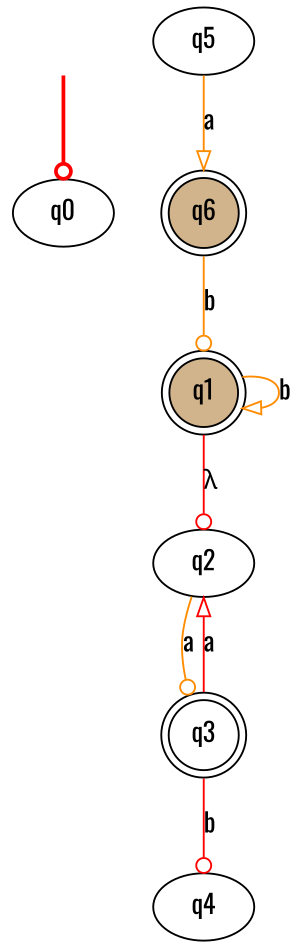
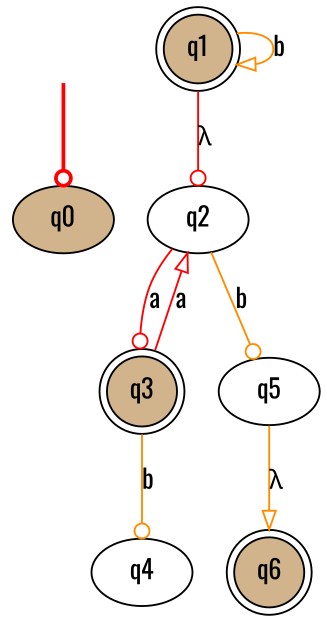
edge "q5" -> "q6": label "a" -> "λ"
node "q0": fillcolor white -> tan
edge "q6" -> "q1": removed, label "b"
edge "q2" -> "q5": added, label "b"
edge "q2" -> "q3": color darkorange -> red
node "q3": fillcolor white -> tan
edge "q3" -> "q4": color red -> darkorange
